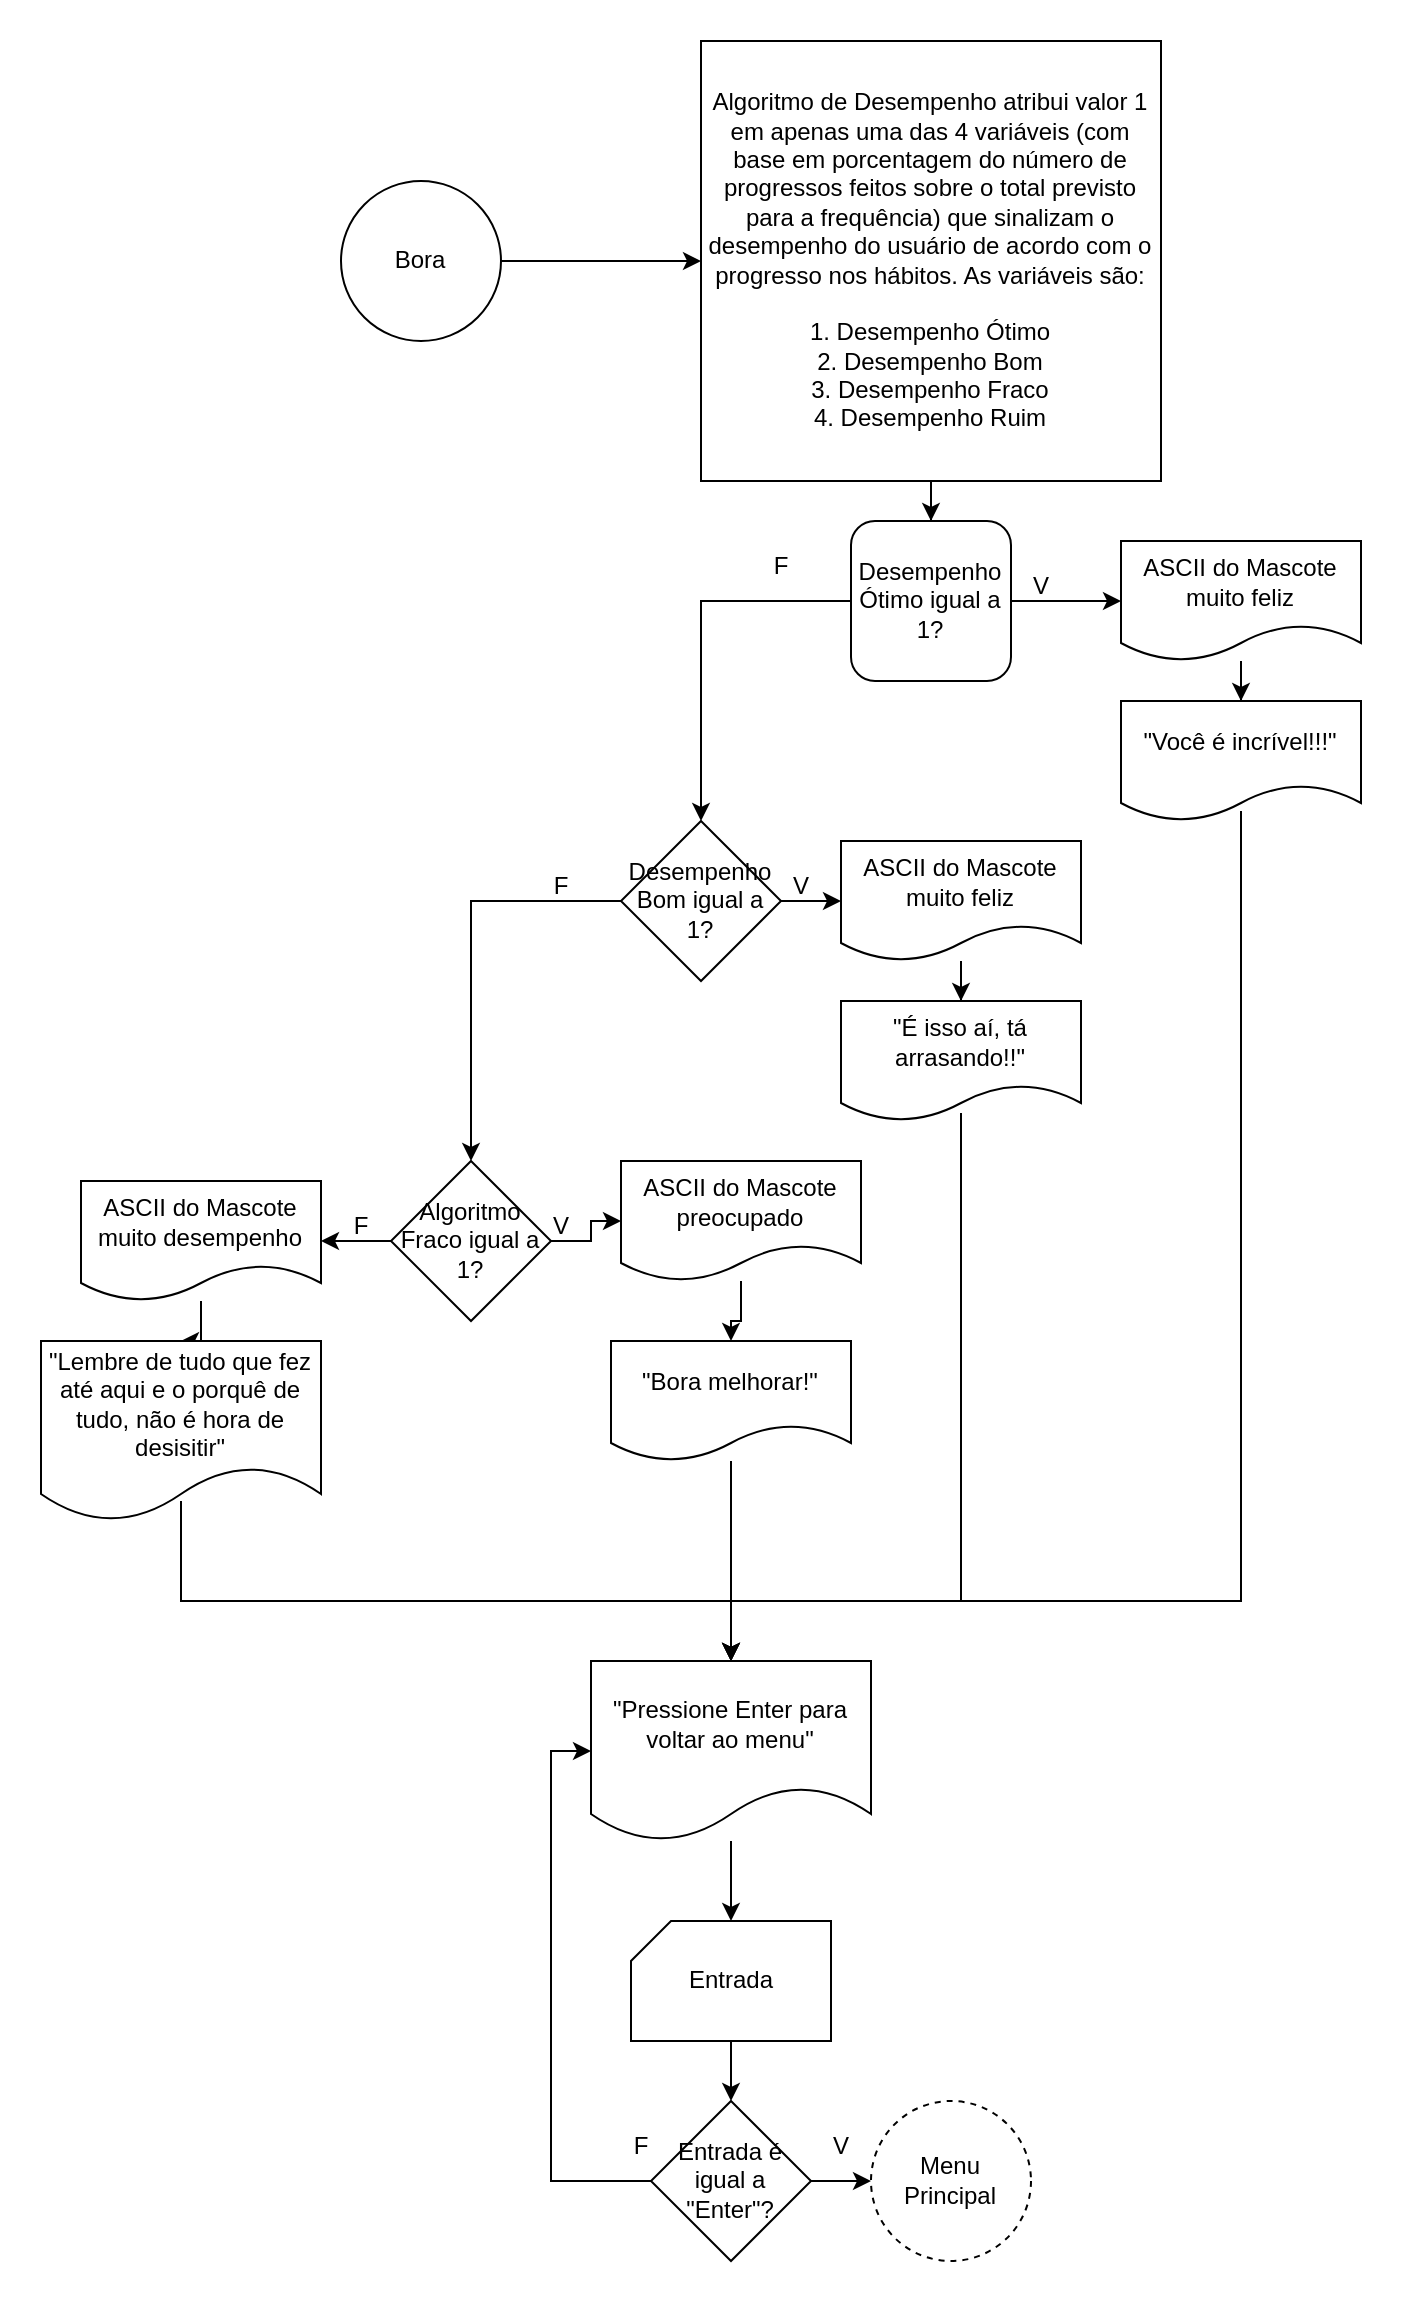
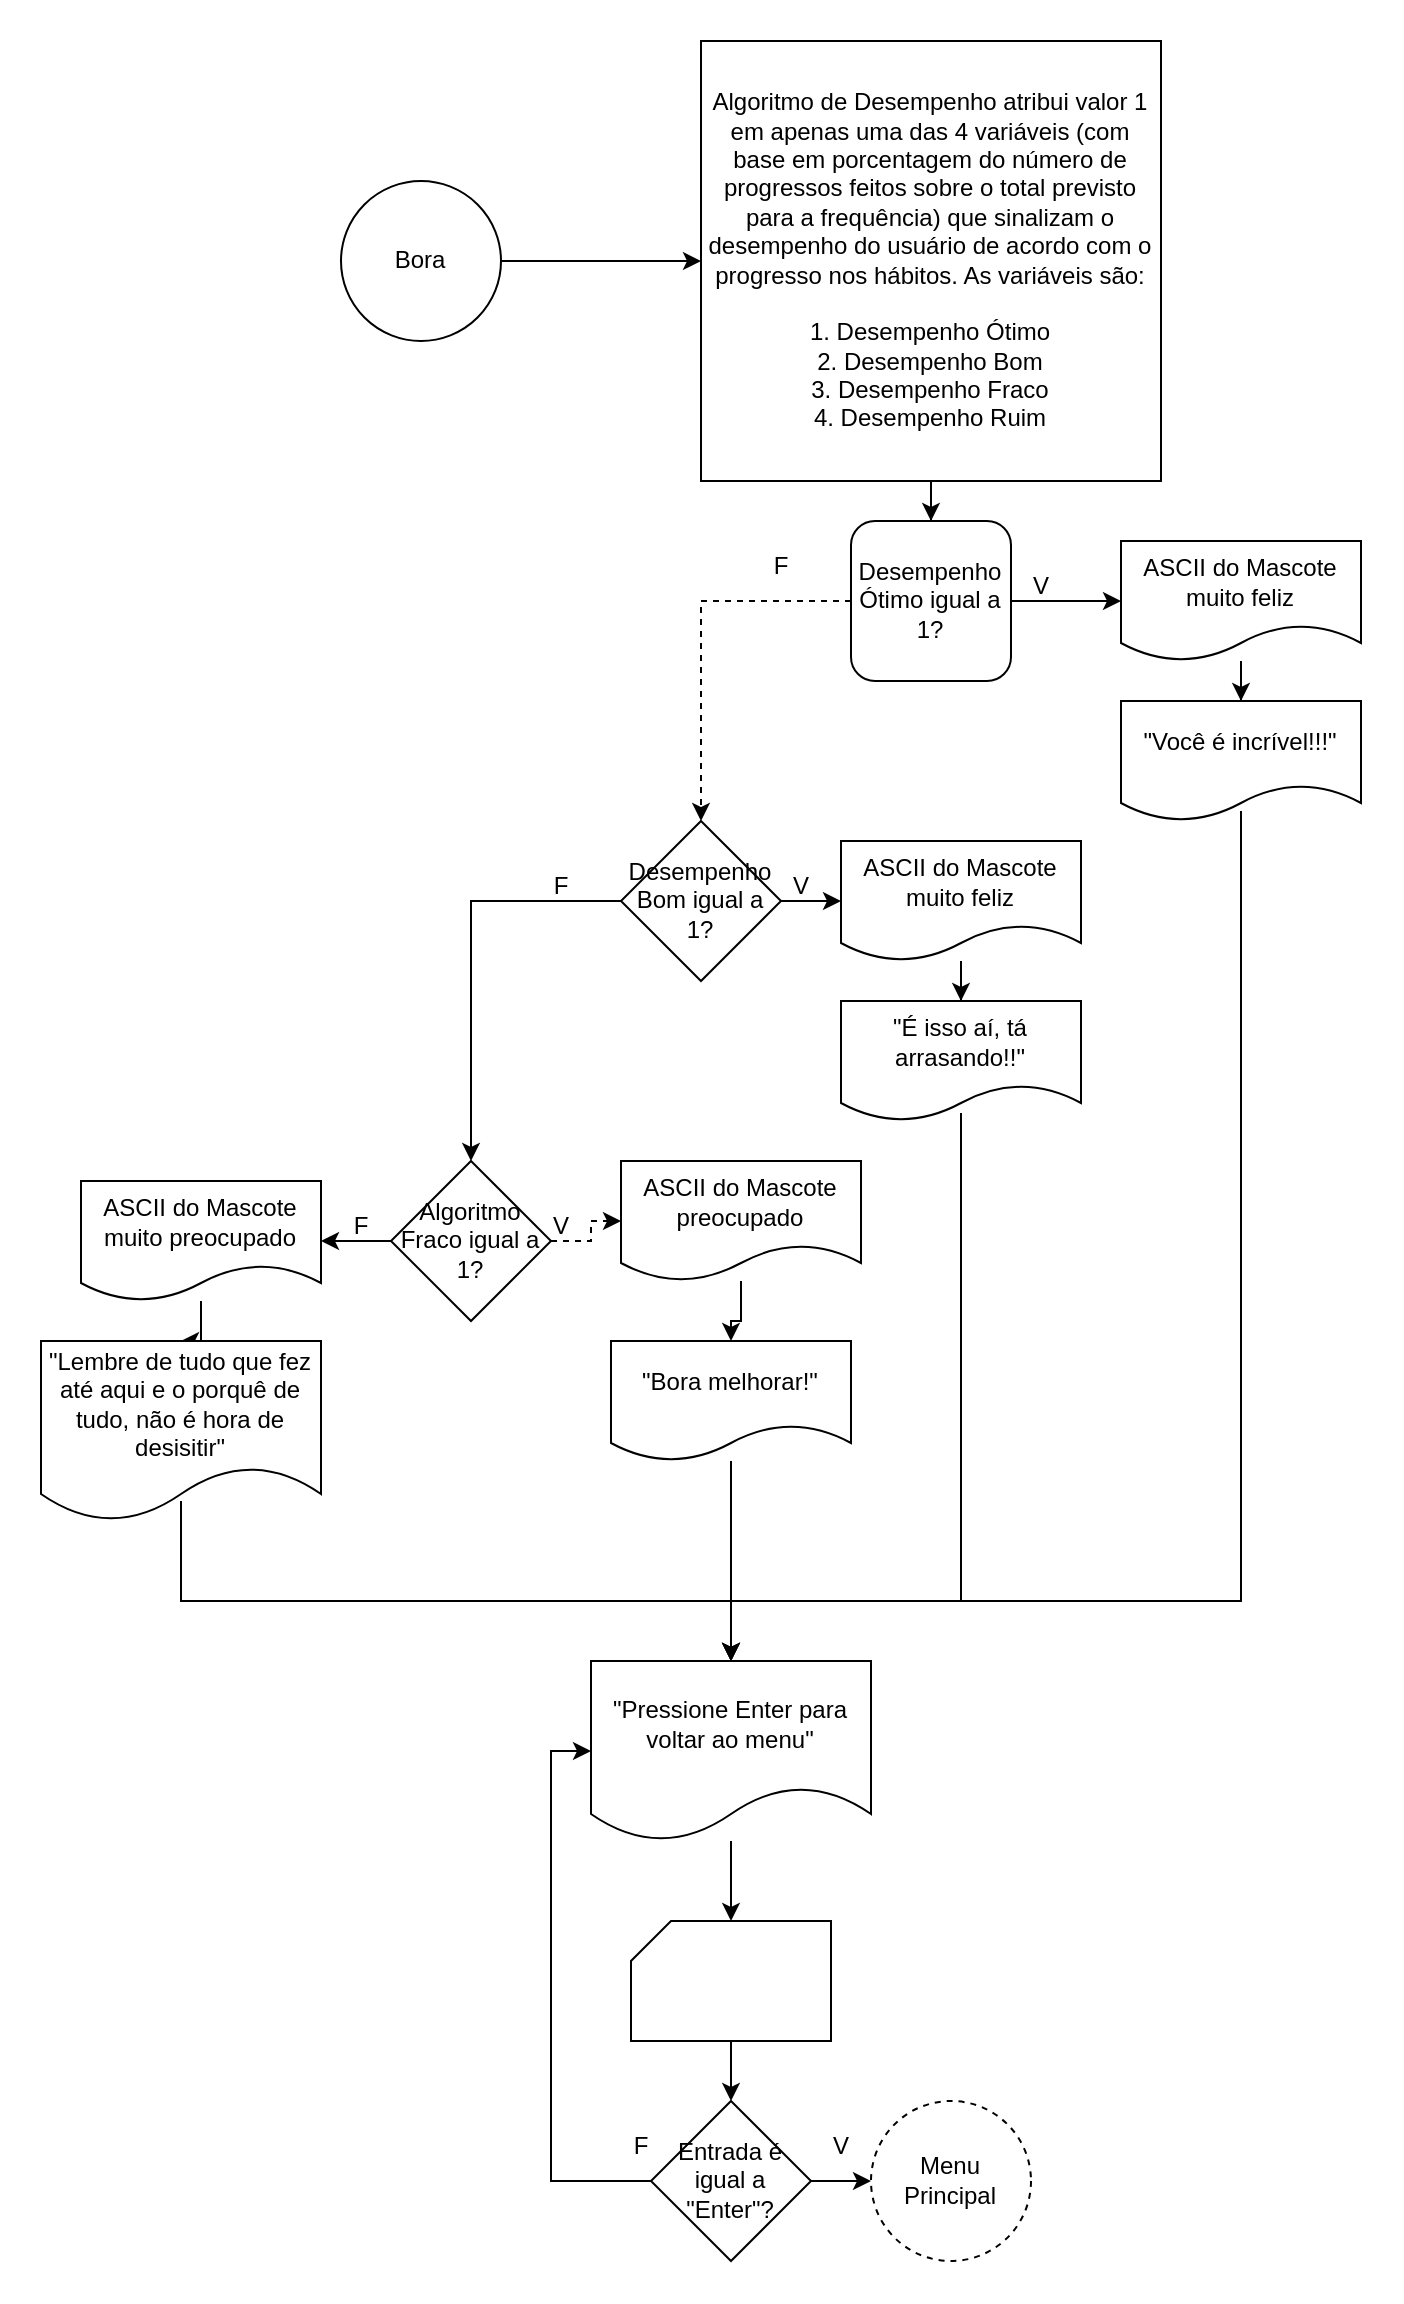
edge "Desempenho Ótimo igual a 1?" -> "Desempenho Bom igual a 1?": style solid -> dashed
node "ASCII do Mascote muito desempenho": label "ASCII do Mascote muito desempenho" -> "ASCII do Mascote muito preocupado"
edge "Algoritmo Fraco igual a 1?" -> "ASCII do Mascote preocupado": style solid -> dashed
node "Entrada": removed
